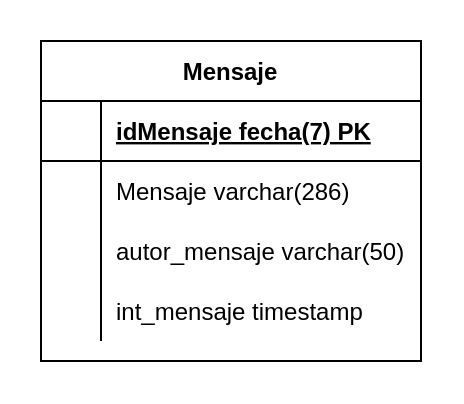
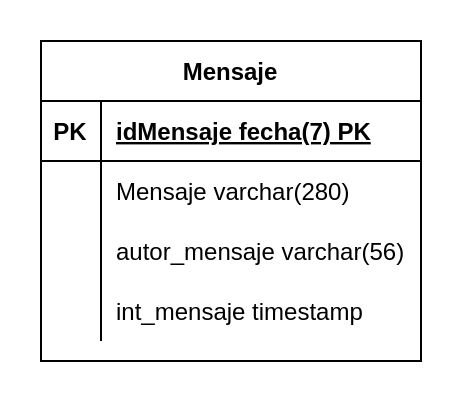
node "PK": added
node "Mensaje varchar(286)": label "Mensaje varchar(286)" -> "Mensaje varchar(280)"
node "autor_mensaje varchar(50)": label "autor_mensaje varchar(50)" -> "autor_mensaje varchar(56)"
